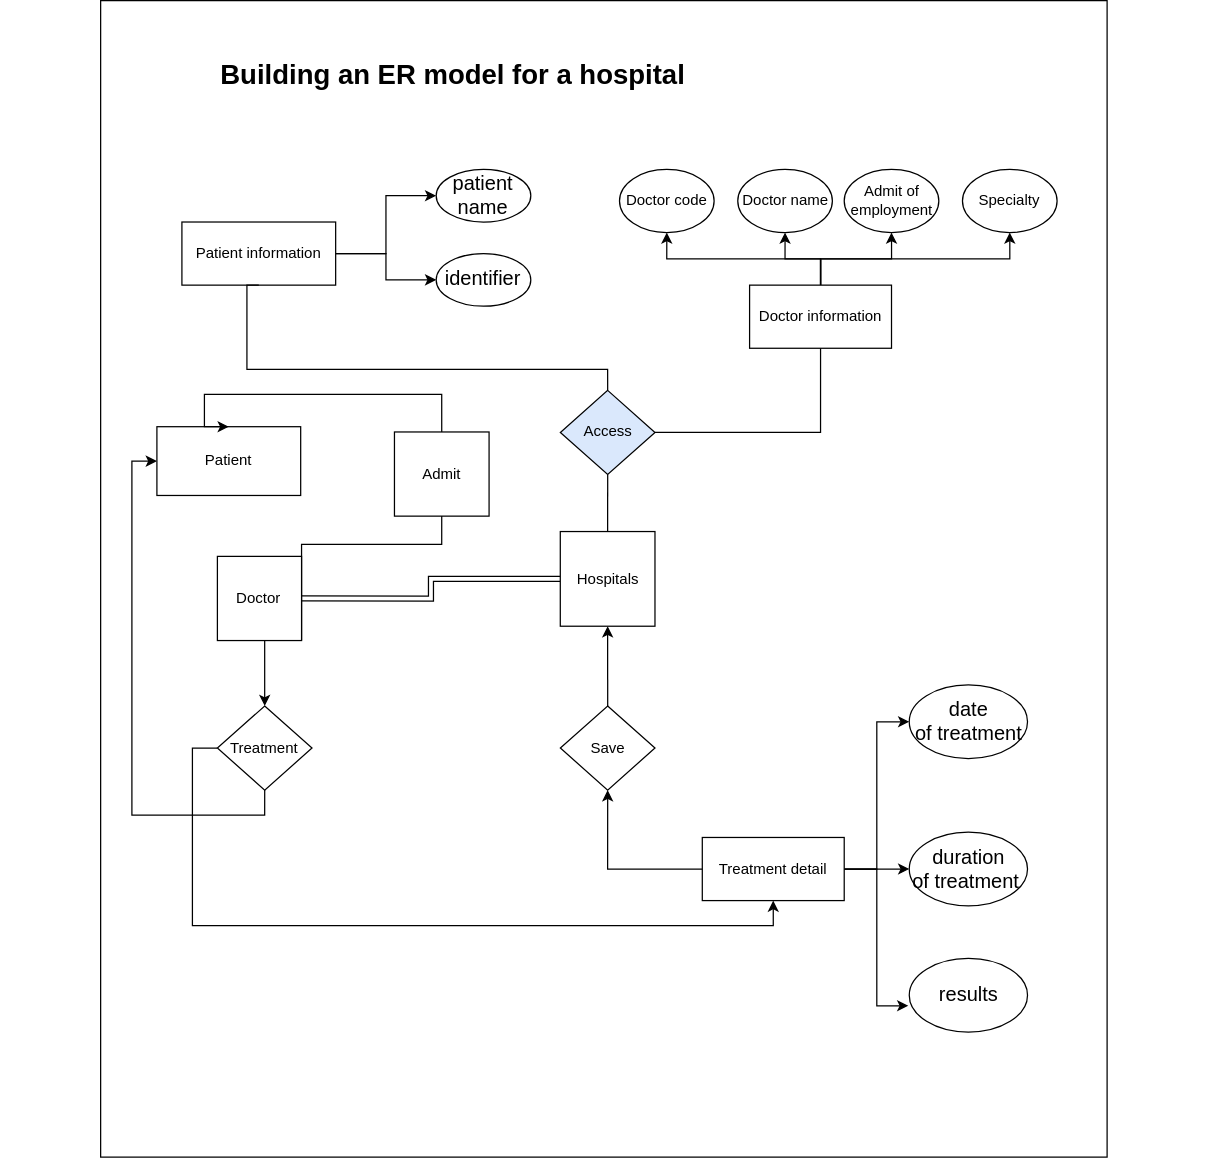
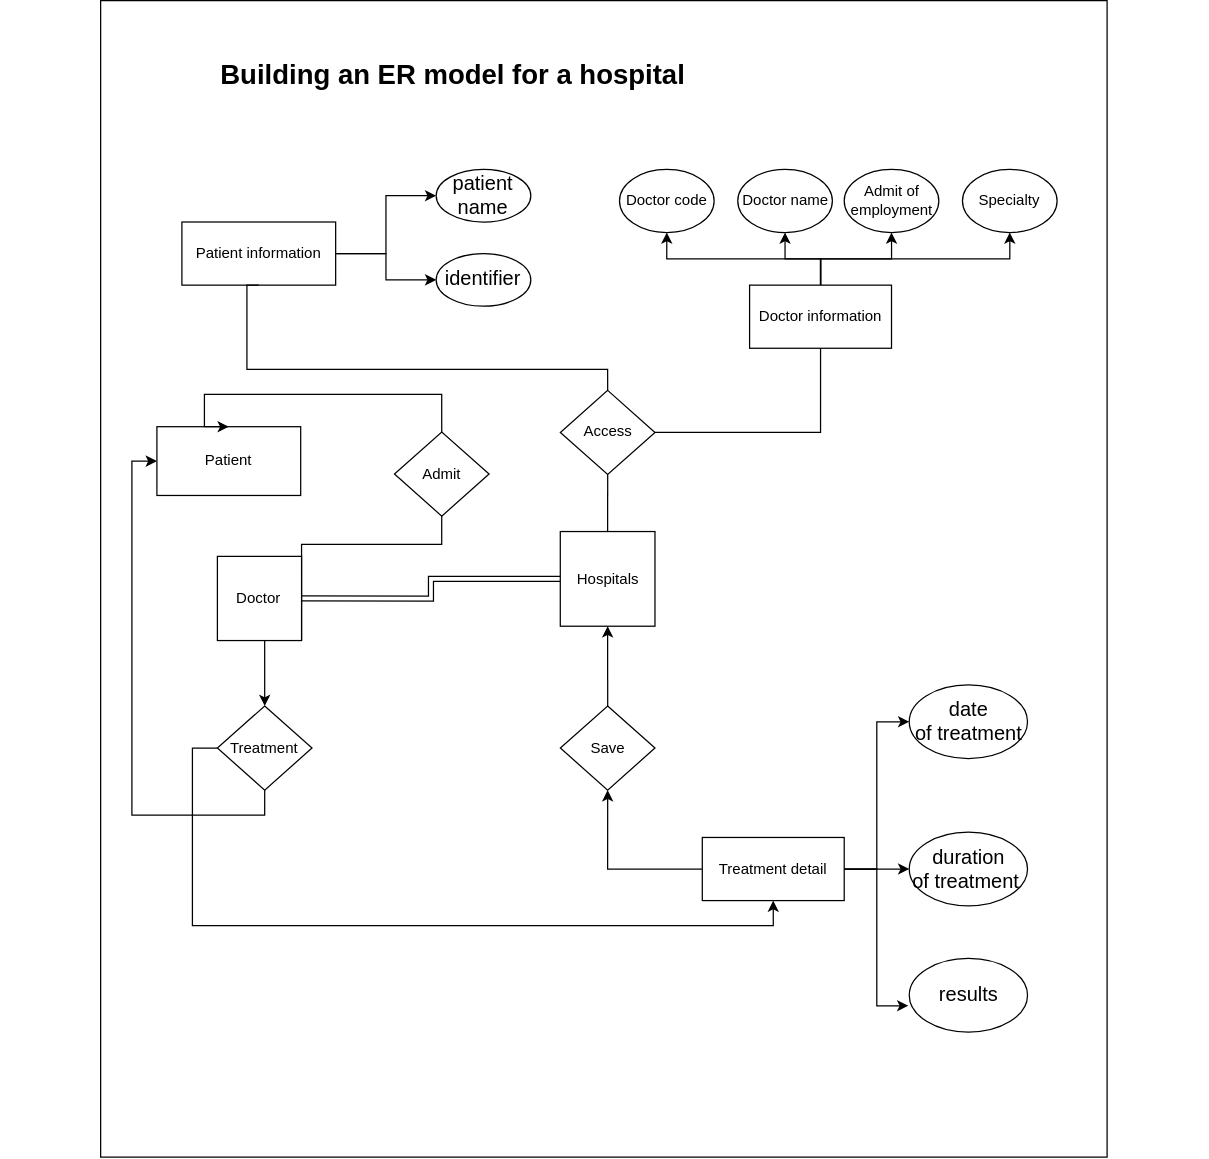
node "Access": fillcolor #dae8fc -> #ffffff
node "Admit": shape rectangle -> diamond
